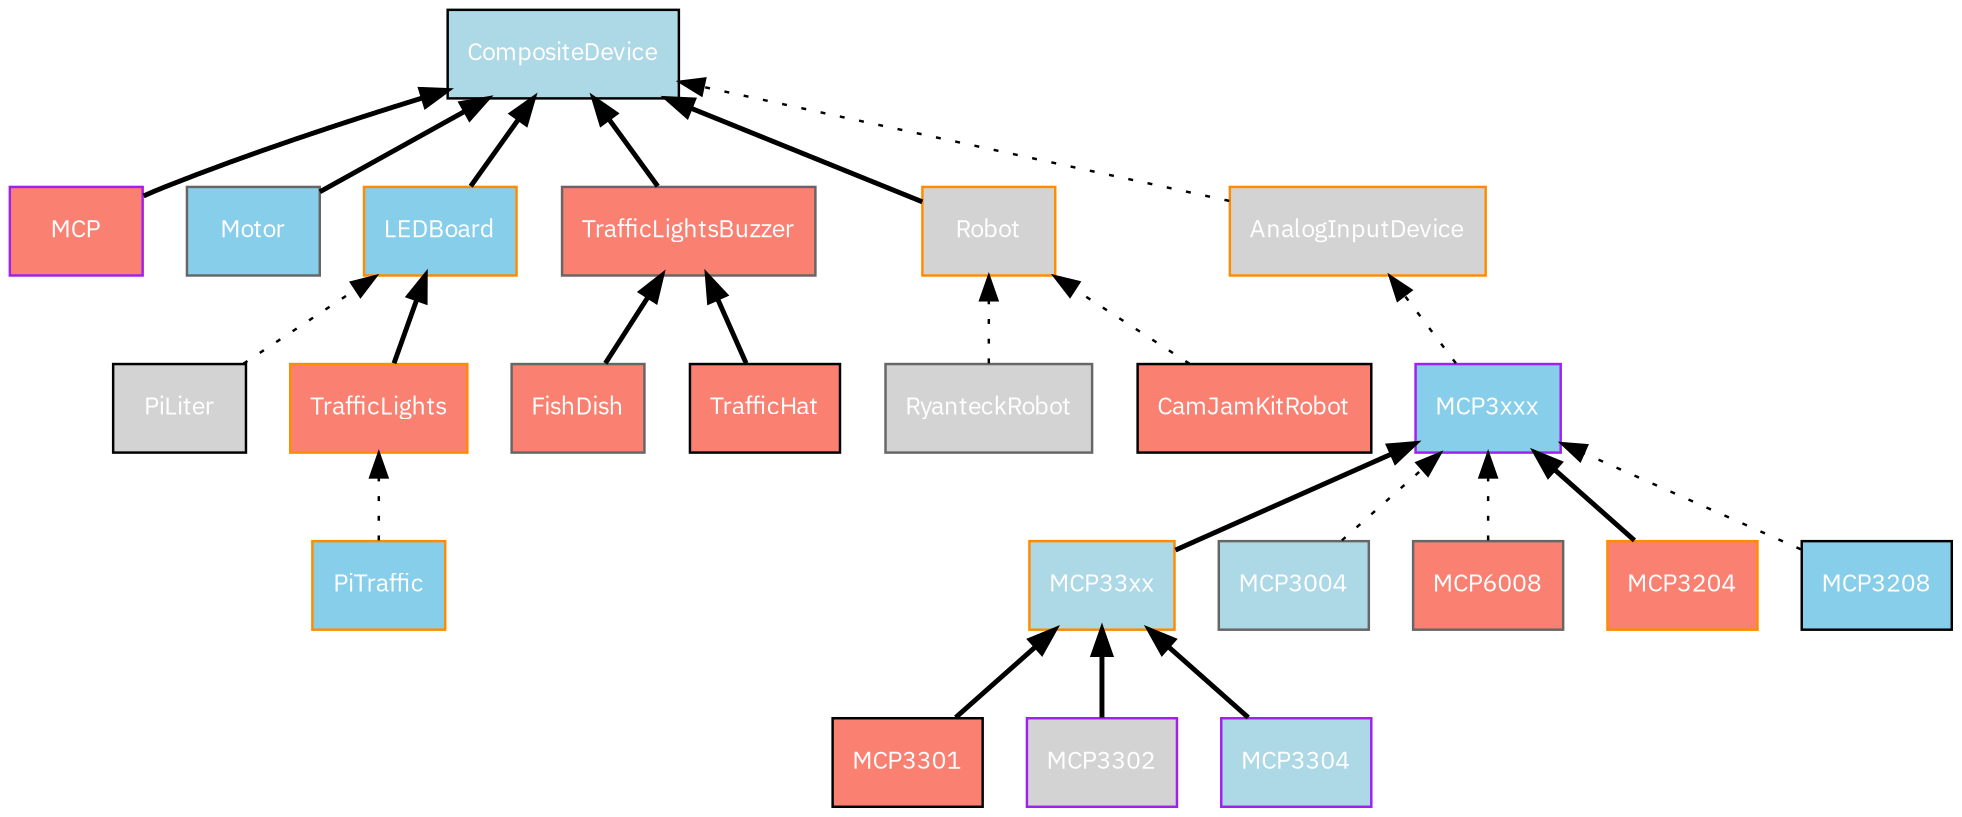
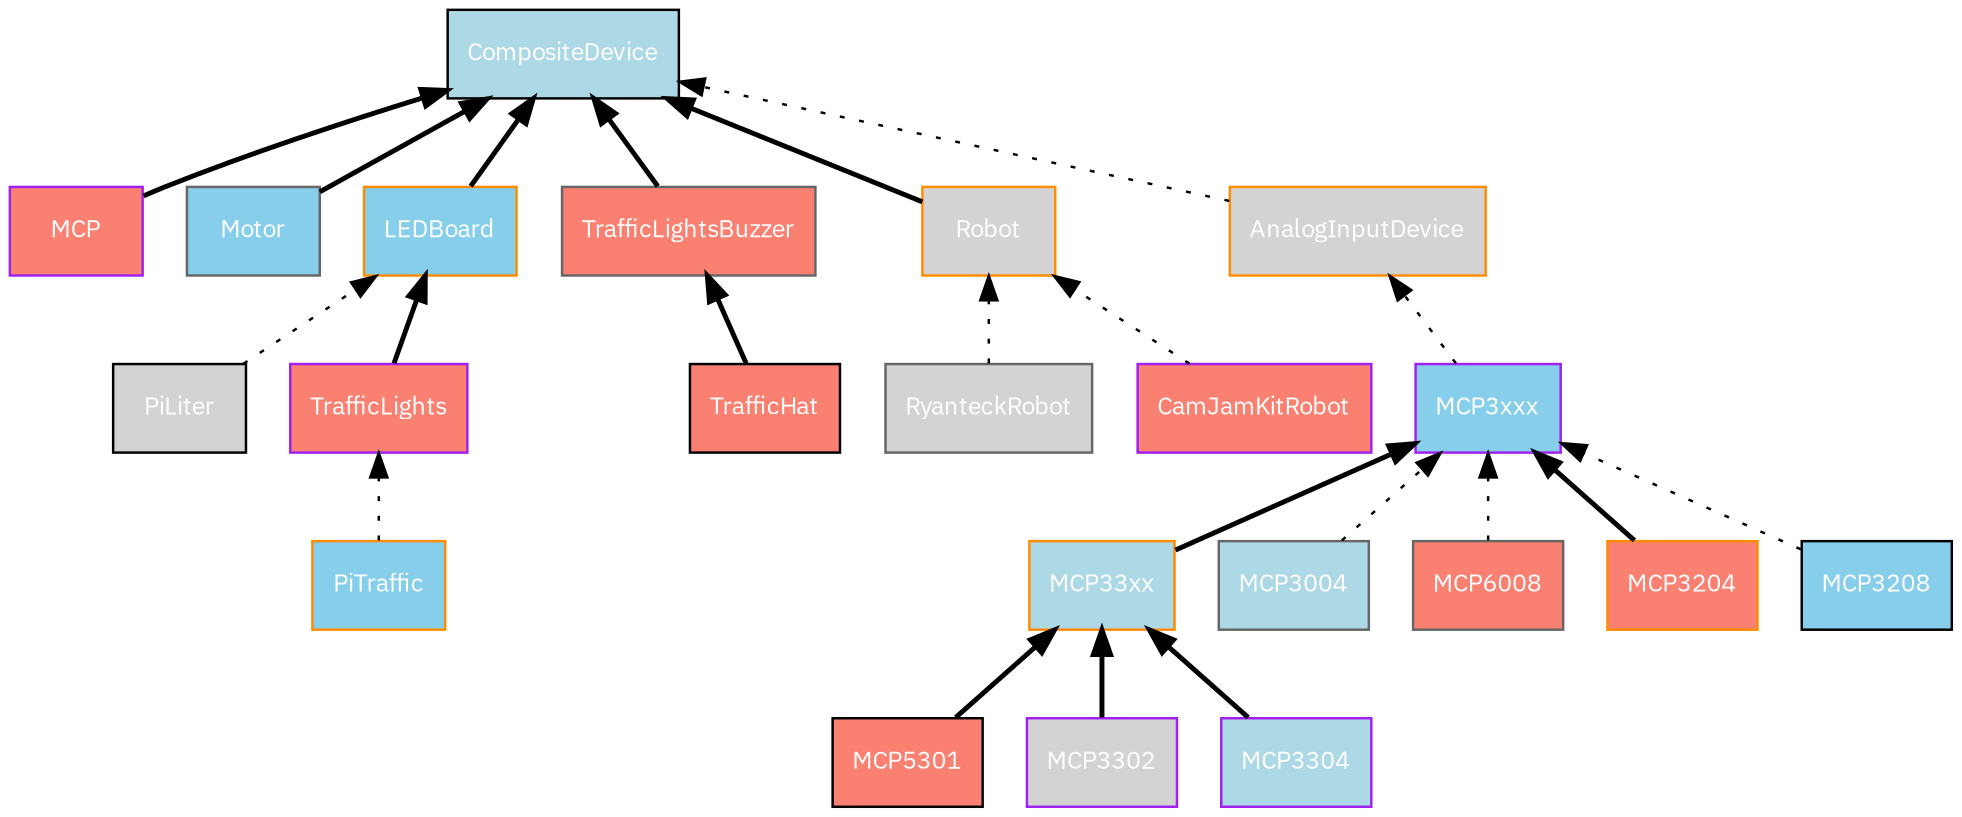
node "TrafficLights": color darkorange -> purple
node "FishDish": removed
node "CamJamKitRobot": color black -> purple
node "MCP3301": label "MCP3301" -> "MCP5301"
